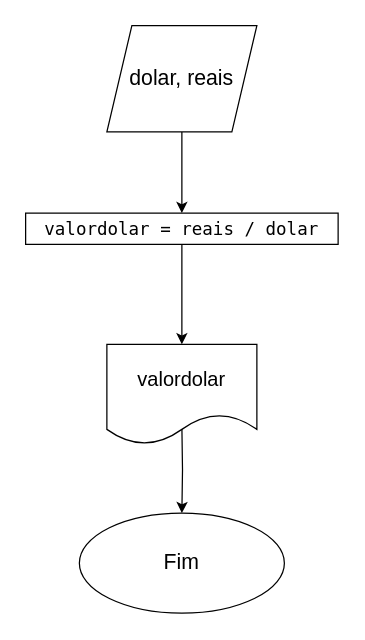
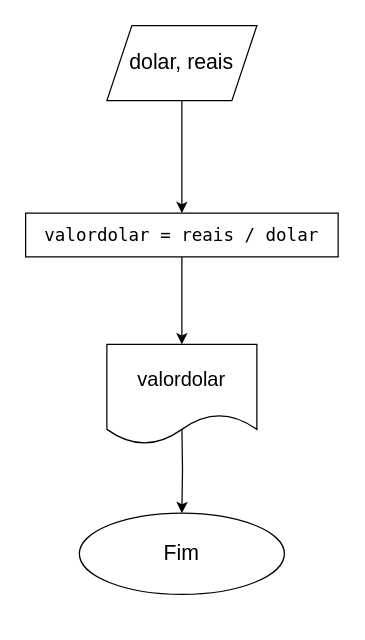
node "dolar, reais": size 150x106 -> 150x75
node "valordolar = reais / dolar": size 313x31 -> 313x44
node "Fim": size 205x100 -> 205x81
